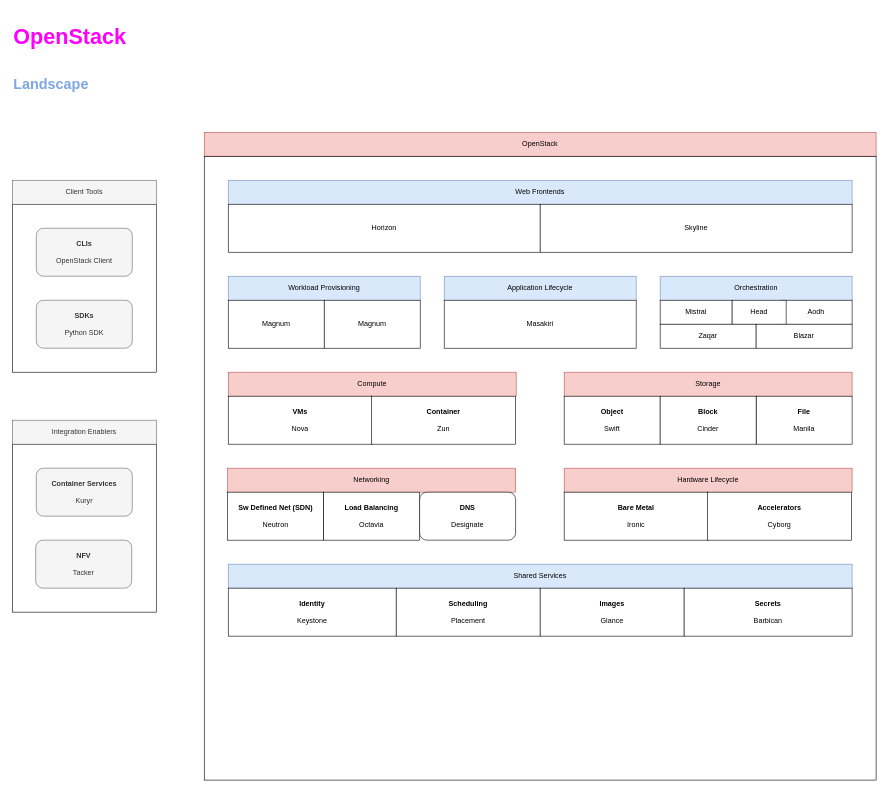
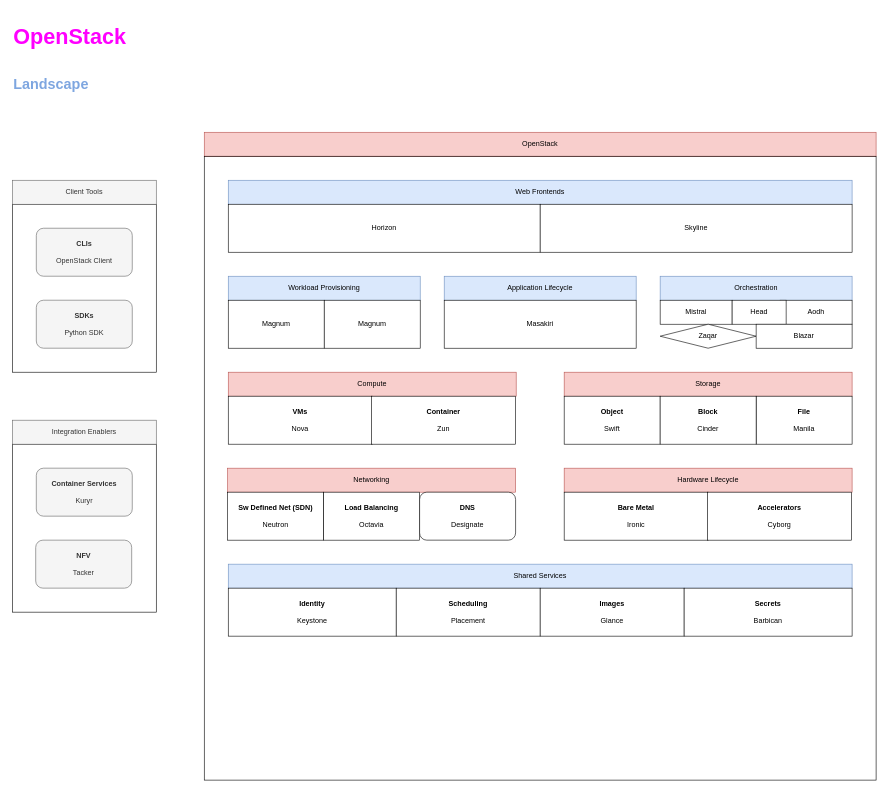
node "Zaqar": shape rectangle -> diamond
